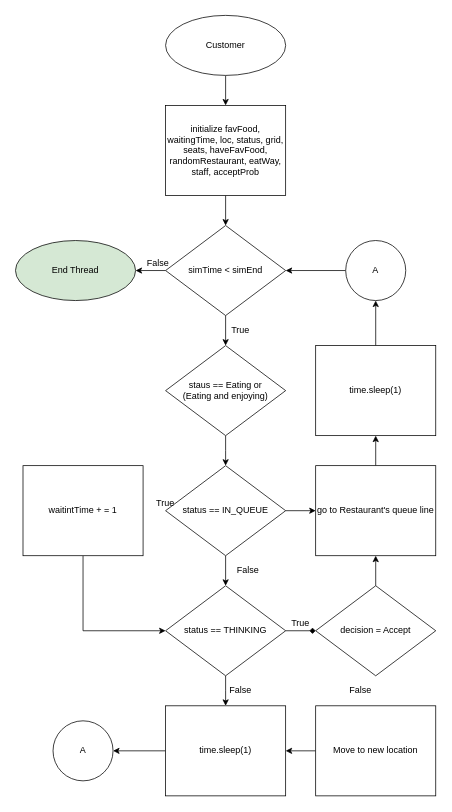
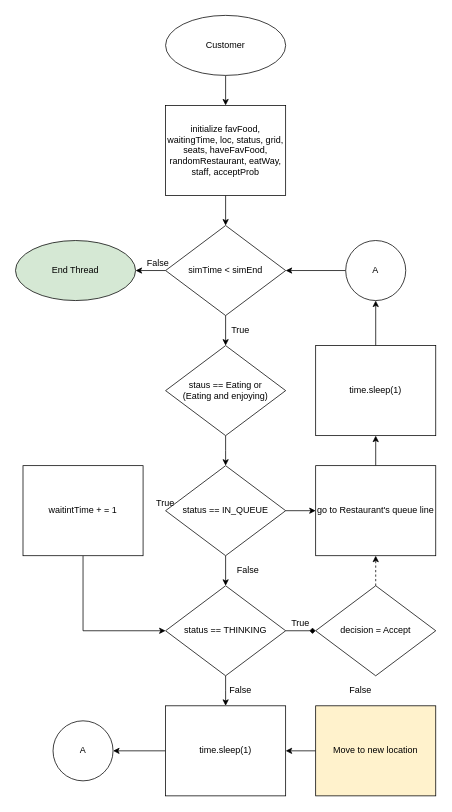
edge "decision = Accept" -> "go to Restaurant's queue line": style solid -> dashed
node "Move to new location": fillcolor #ffffff -> #fff2cc
